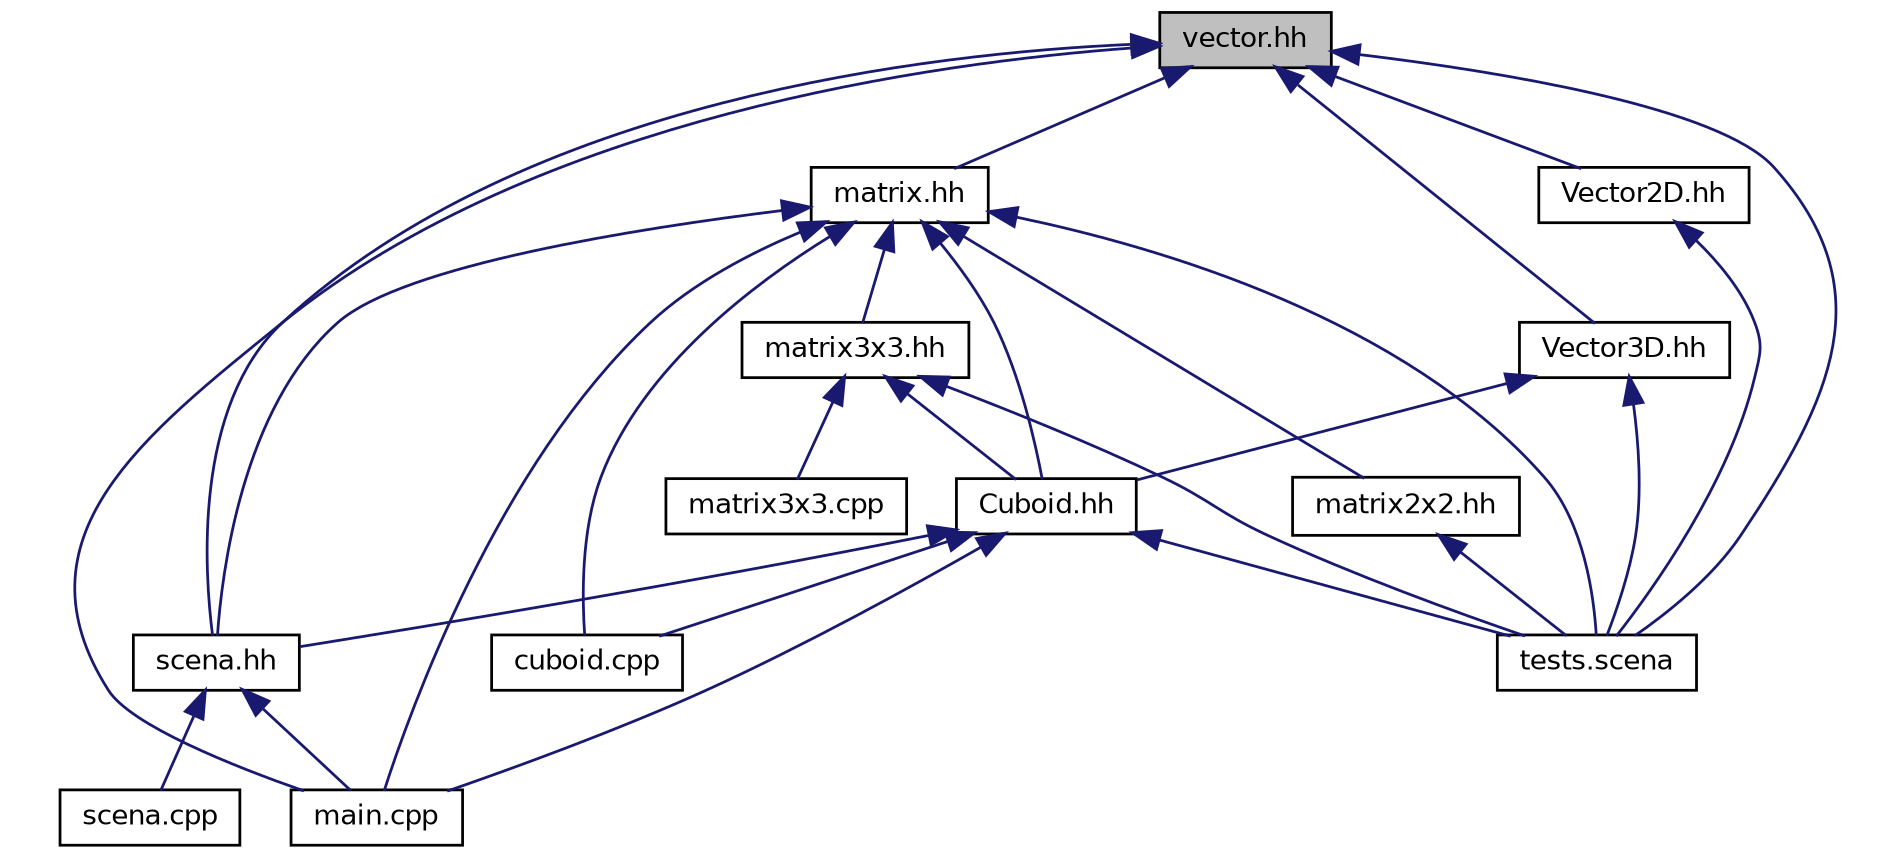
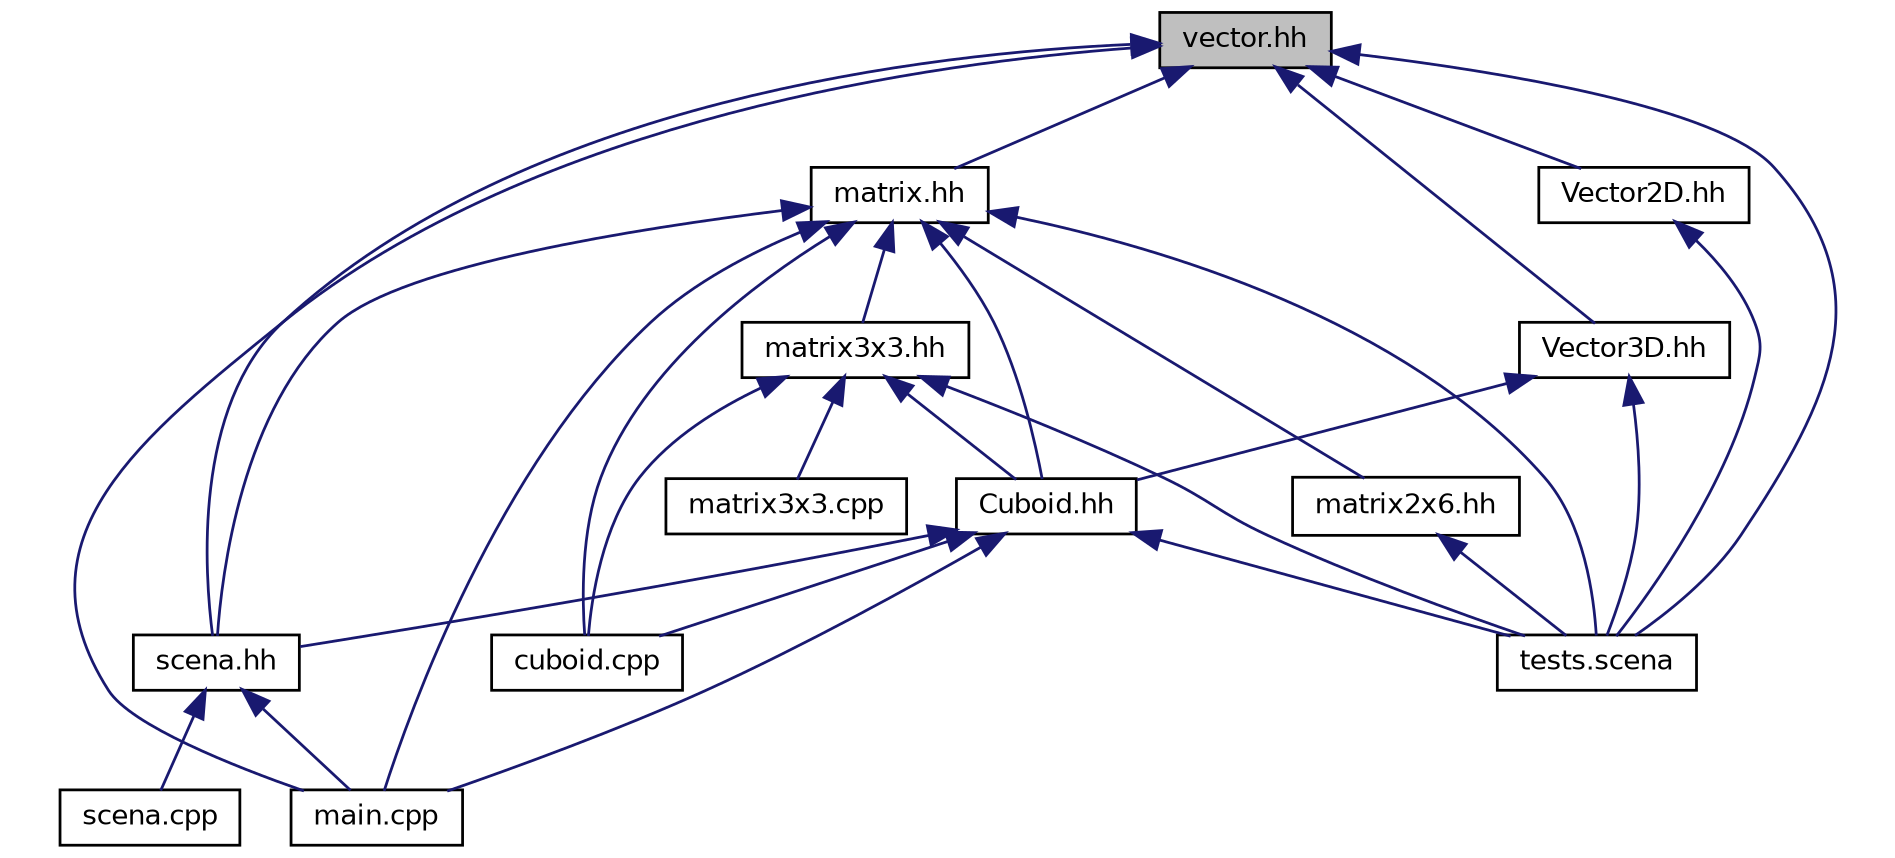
edge "cuboid.cpp" -> "matrix3x3.hh": added
node "matrix2x2.hh": label "matrix2x2.hh" -> "matrix2x6.hh"
